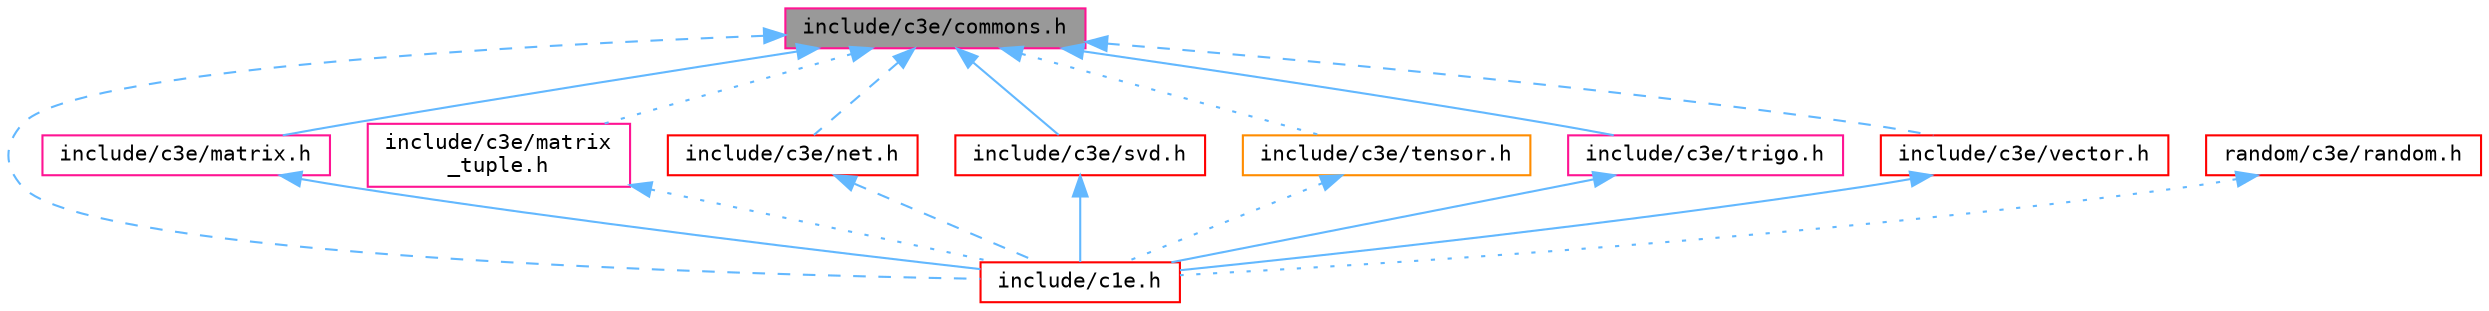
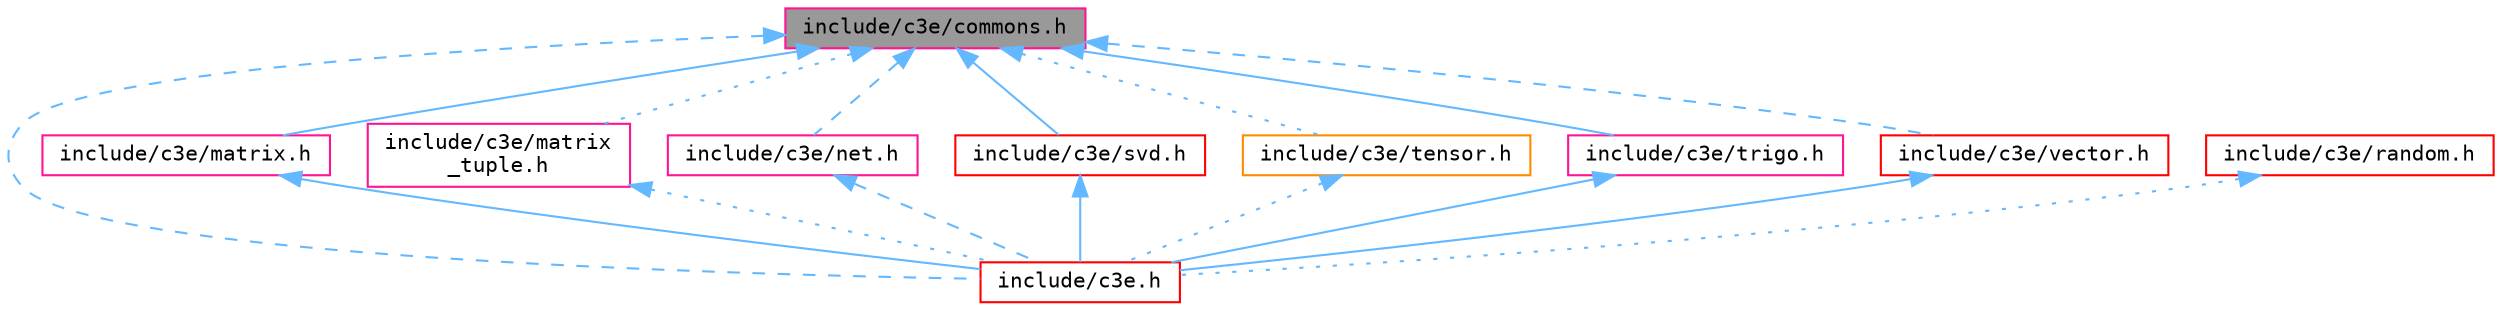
node "include/c3e/net.h": color red -> deeppink
node "random/c3e/random.h": label "random/c3e/random.h" -> "include/c3e/random.h"
node "include/c1e.h": label "include/c1e.h" -> "include/c3e.h"
